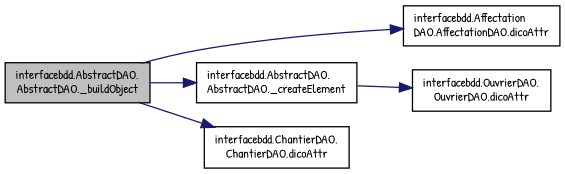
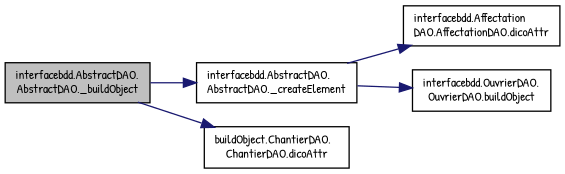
edge "interfacebdd.AbstractDAO. AbstractDAO._buildObject" -> "interfacebdd.Affectation DAO.AffectationDAO.dicoAttr": now "interfacebdd.AbstractDAO. AbstractDAO._createElement" -> "interfacebdd.Affectation DAO.AffectationDAO.dicoAttr"
node "interfacebdd.OuvrierDAO. OuvrierDAO.dicoAttr": label "interfacebdd.OuvrierDAO. OuvrierDAO.dicoAttr" -> "interfacebdd.OuvrierDAO. OuvrierDAO.buildObject"
node "interfacebdd.ChantierDAO. ChantierDAO.dicoAttr": label "interfacebdd.ChantierDAO. ChantierDAO.dicoAttr" -> "buildObject.ChantierDAO. ChantierDAO.dicoAttr"
